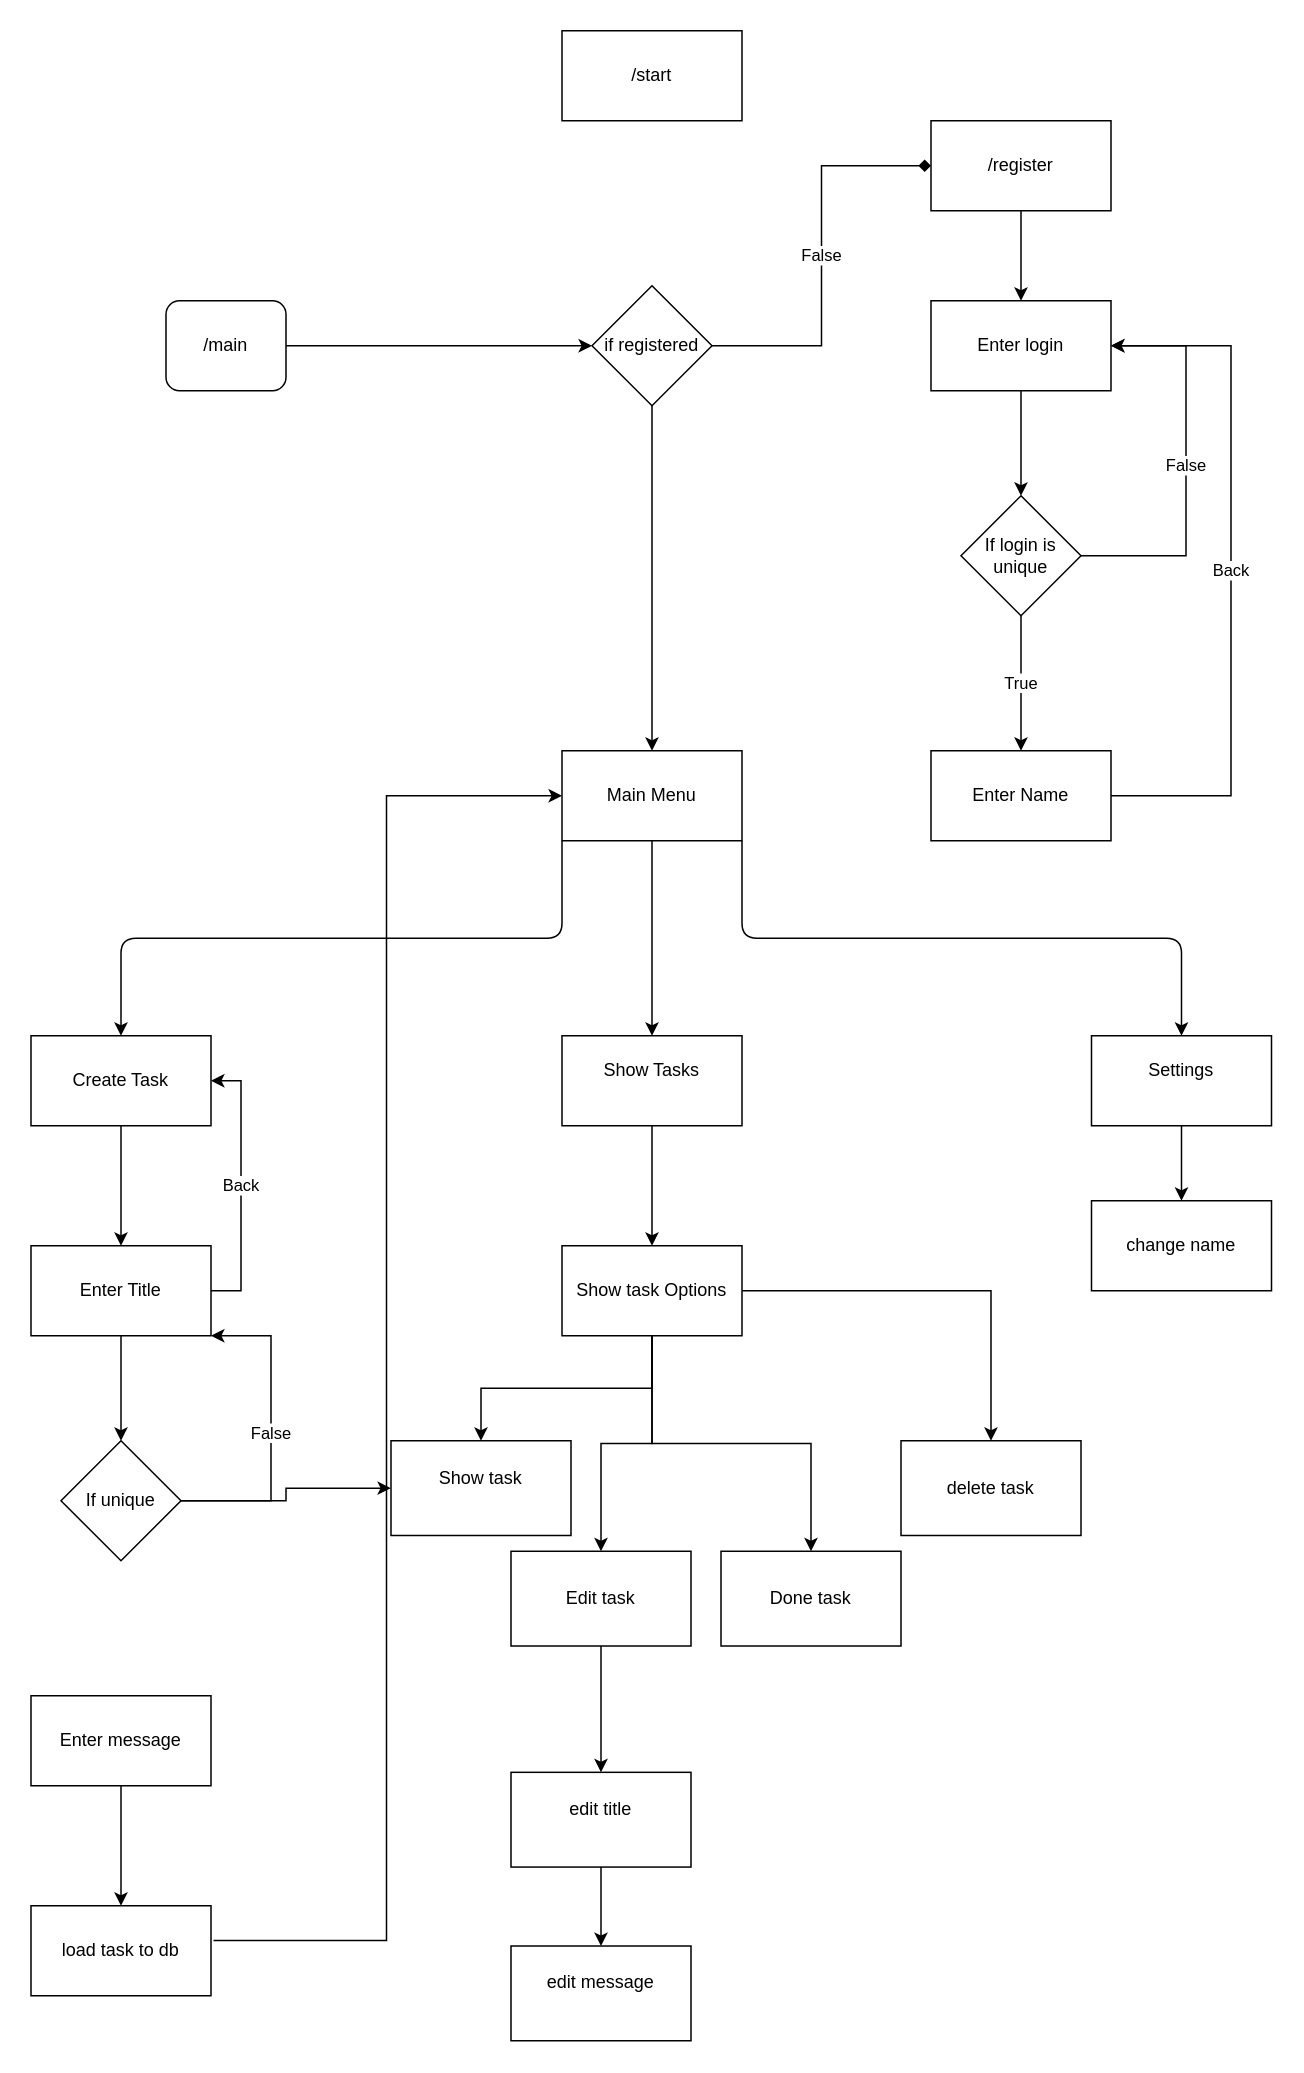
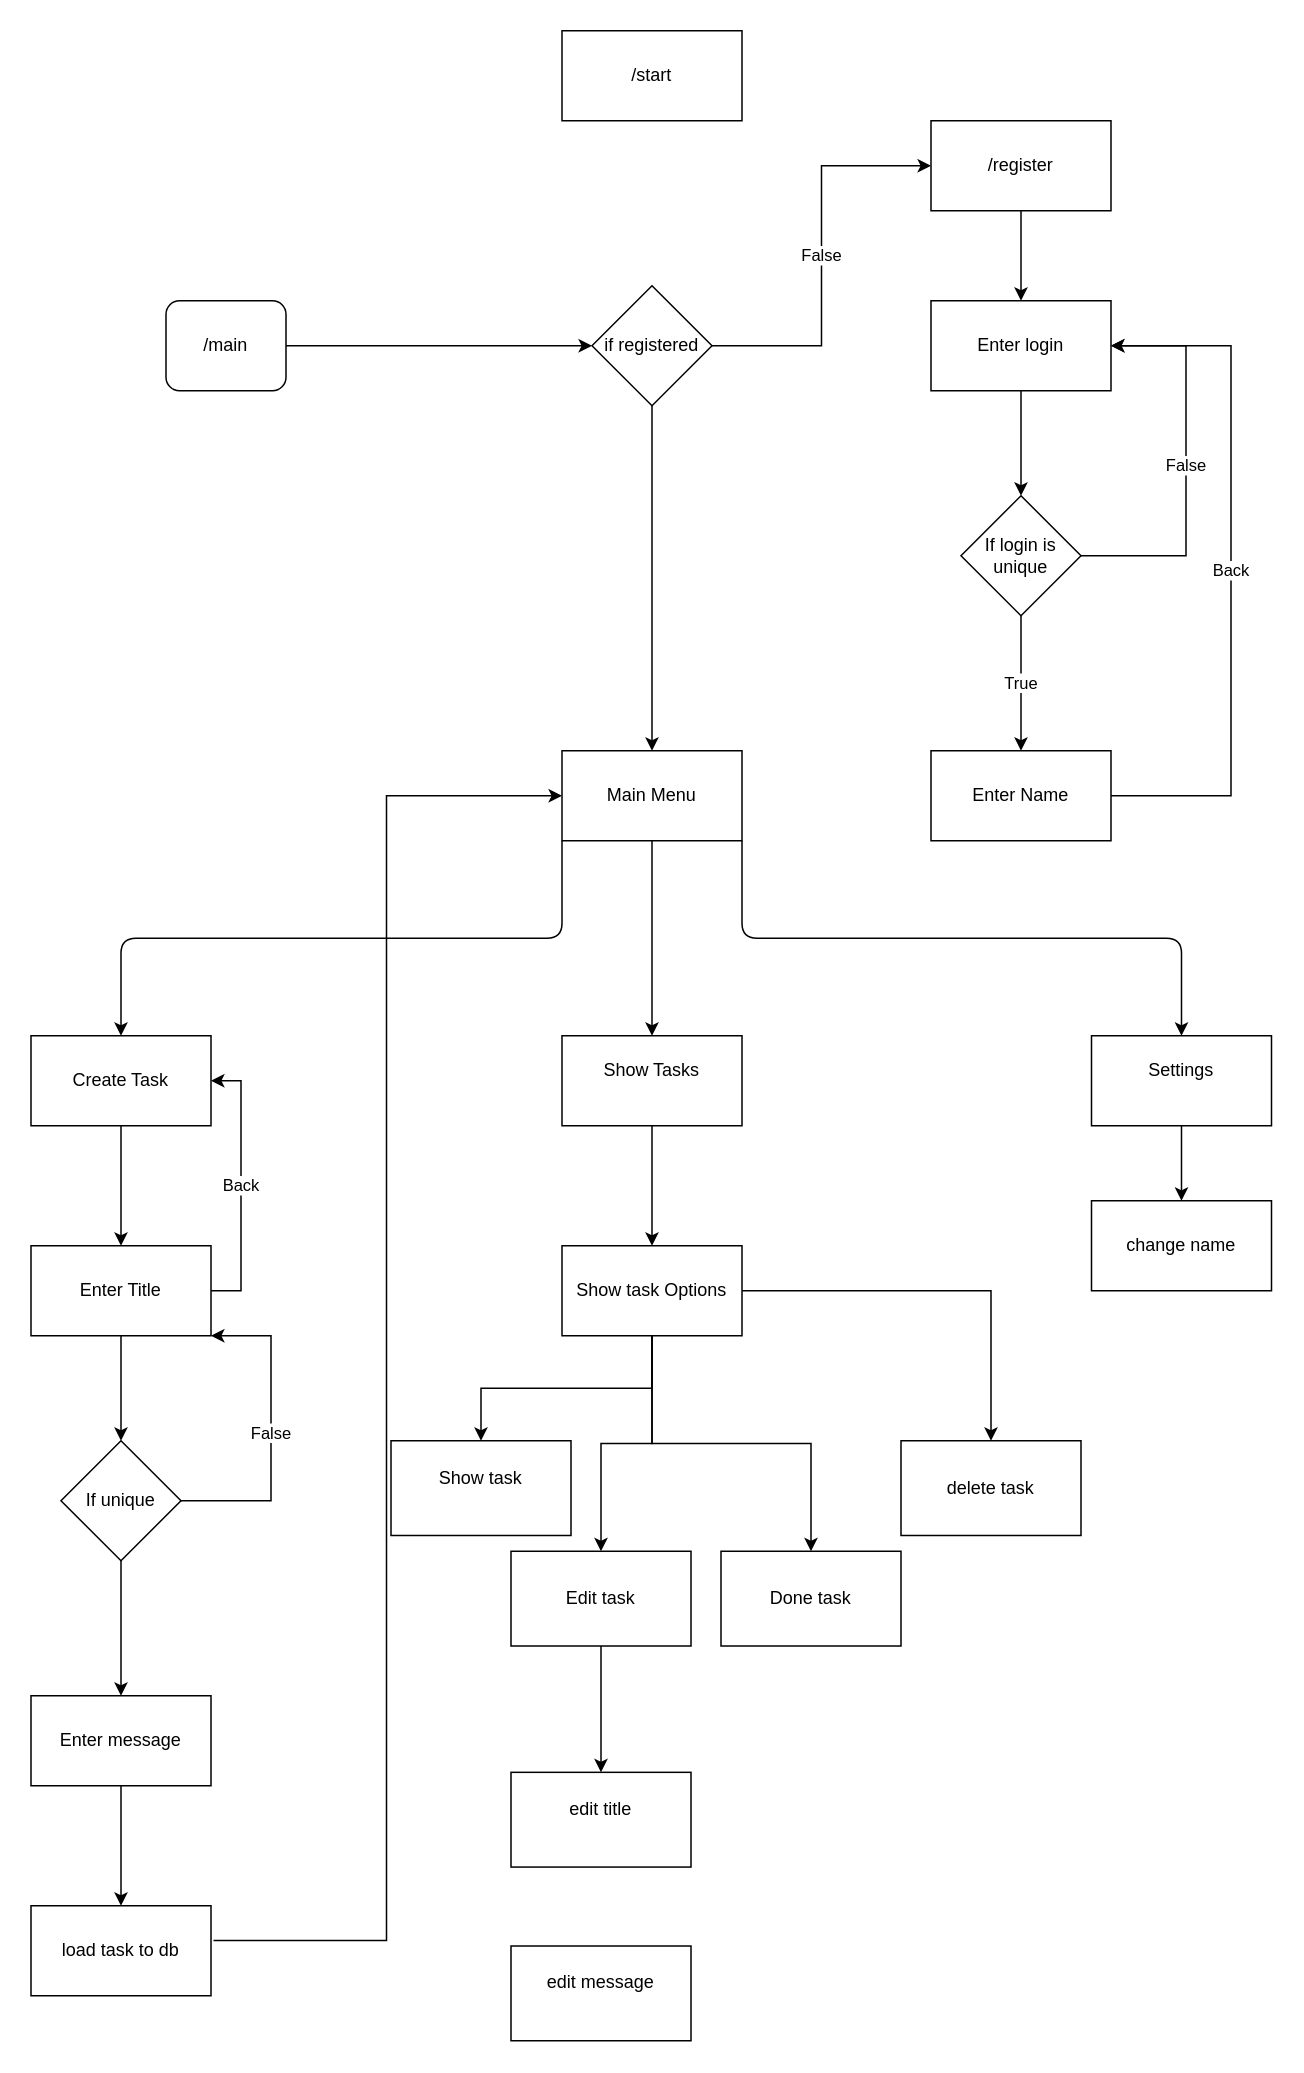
edge "if registered" -> "/register": arrowhead diamond -> classic
edge "If unique" -> "Show task": now "If unique" -> "Enter message"
edge "edit title" -> "edit message": removed
